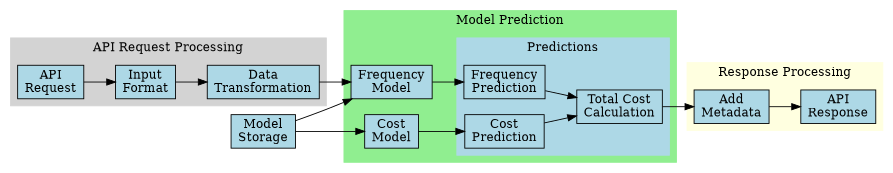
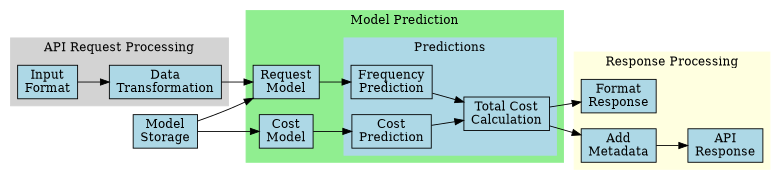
node "API Request": removed
node "Frequency Model": label "Frequency Model" -> "Request Model"
node "Format Response": added
